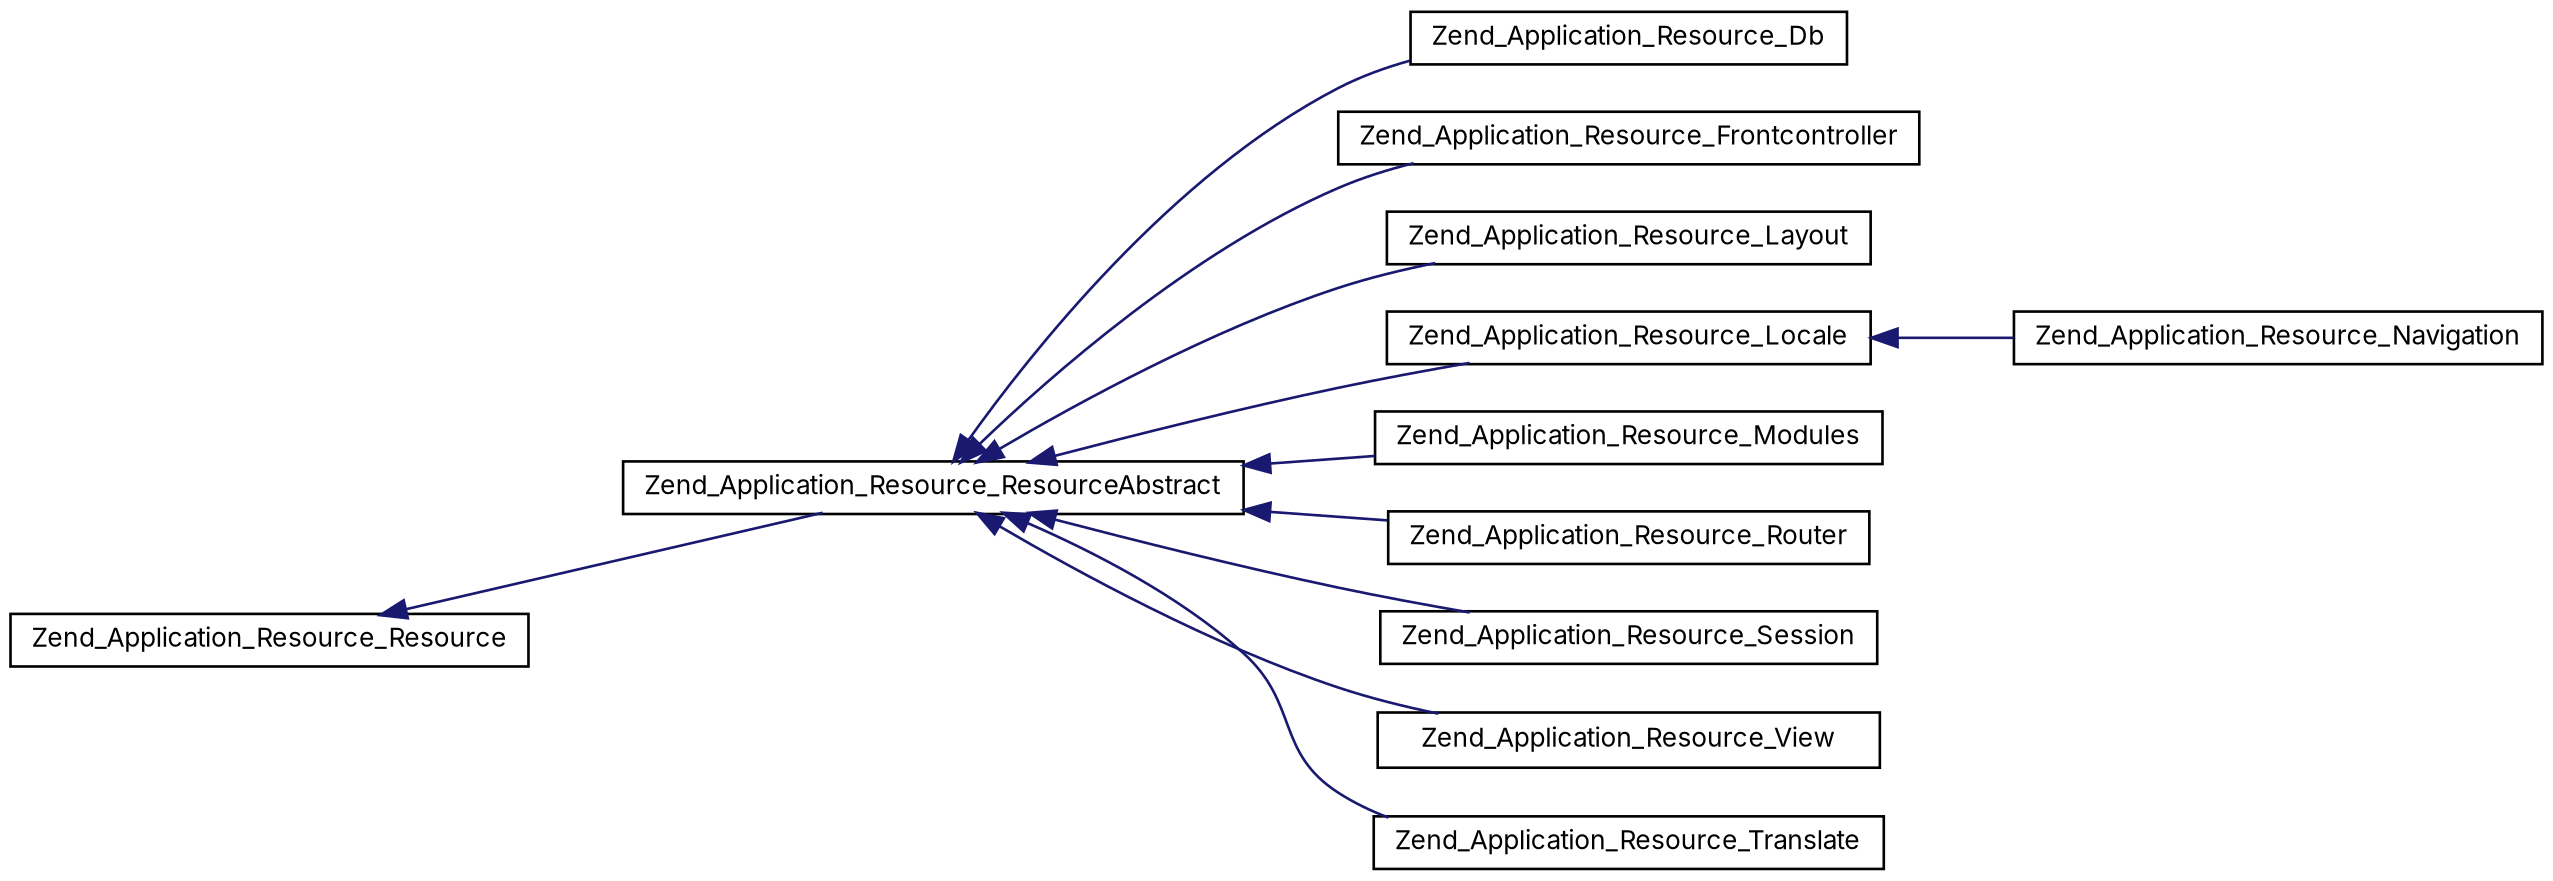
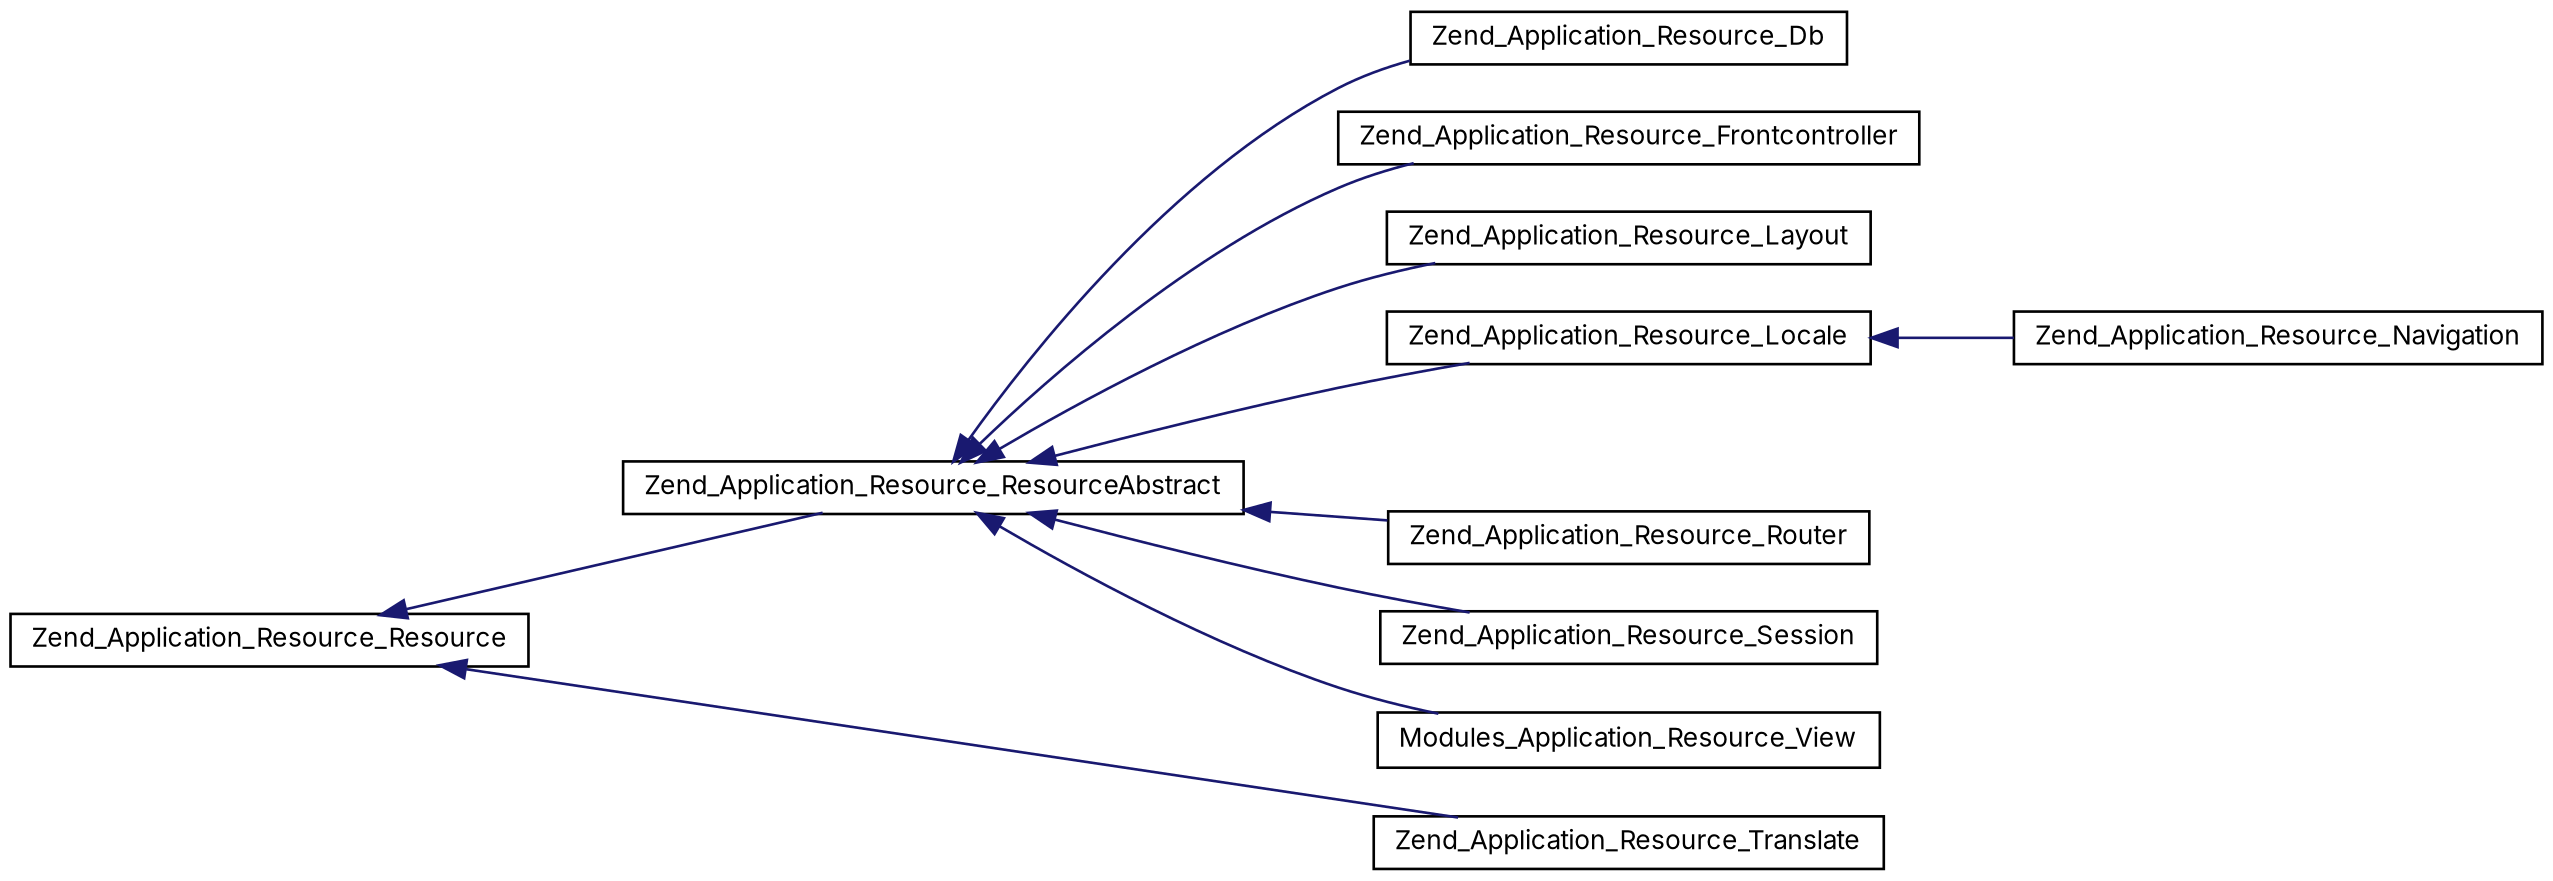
node "Zend_Application_Resource_Modules": removed
edge "Zend_Application_Resource_Translate" -> "Zend_Application_Resource_ResourceAbstract": now "Zend_Application_Resource_Translate" -> "Zend_Application_Resource_Resource"
node "Zend_Application_Resource_View": label "Zend_Application_Resource_View" -> "Modules_Application_Resource_View"
